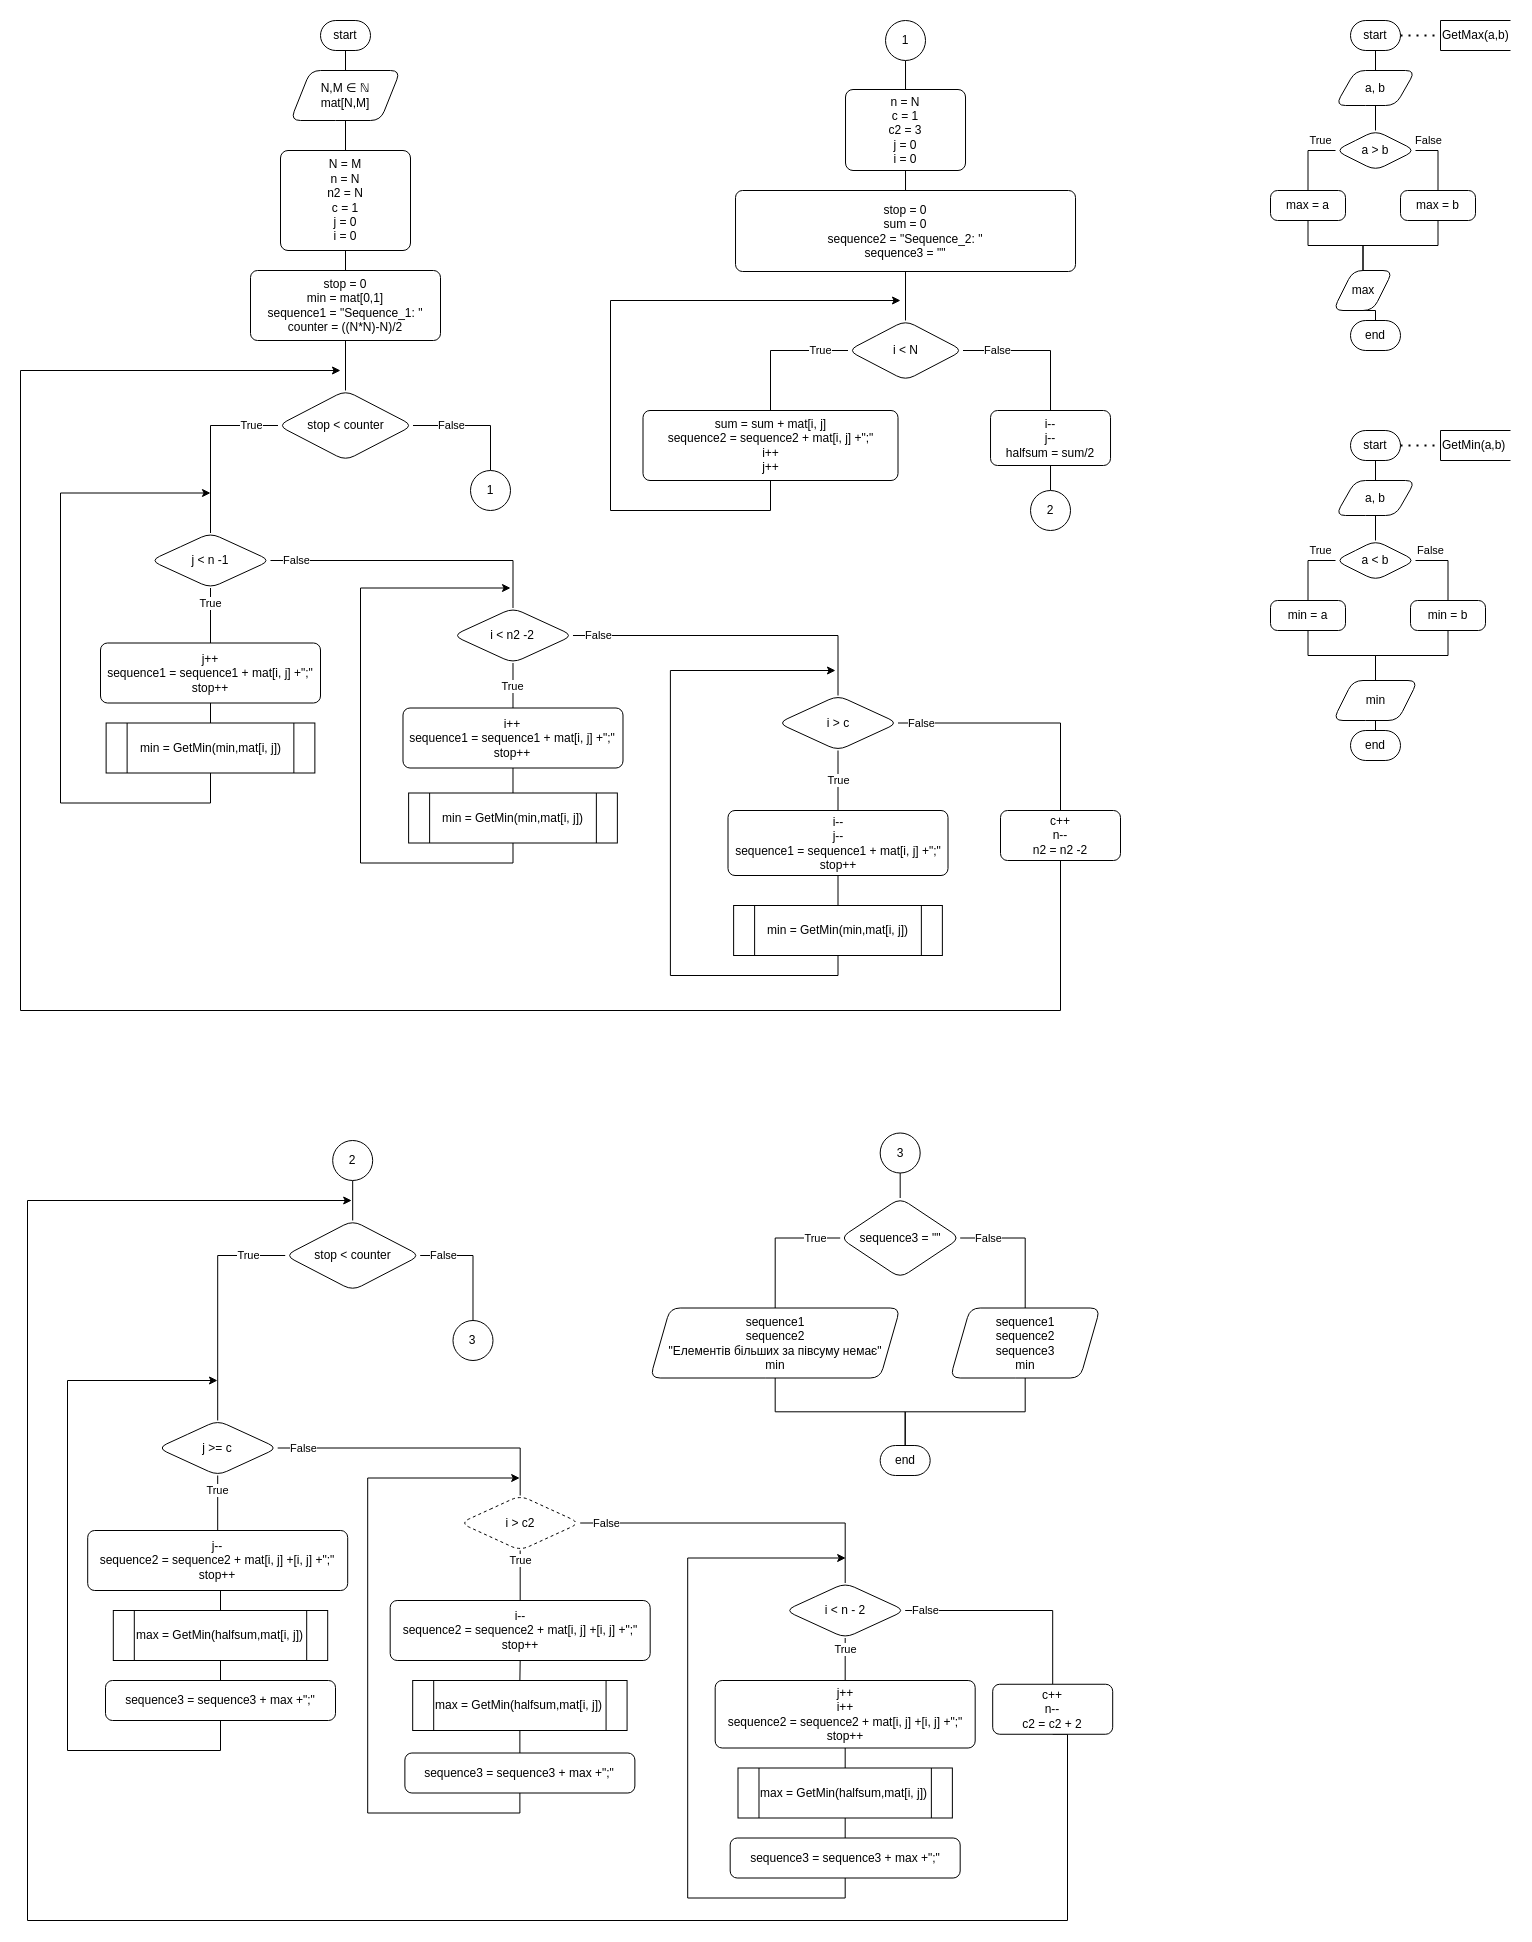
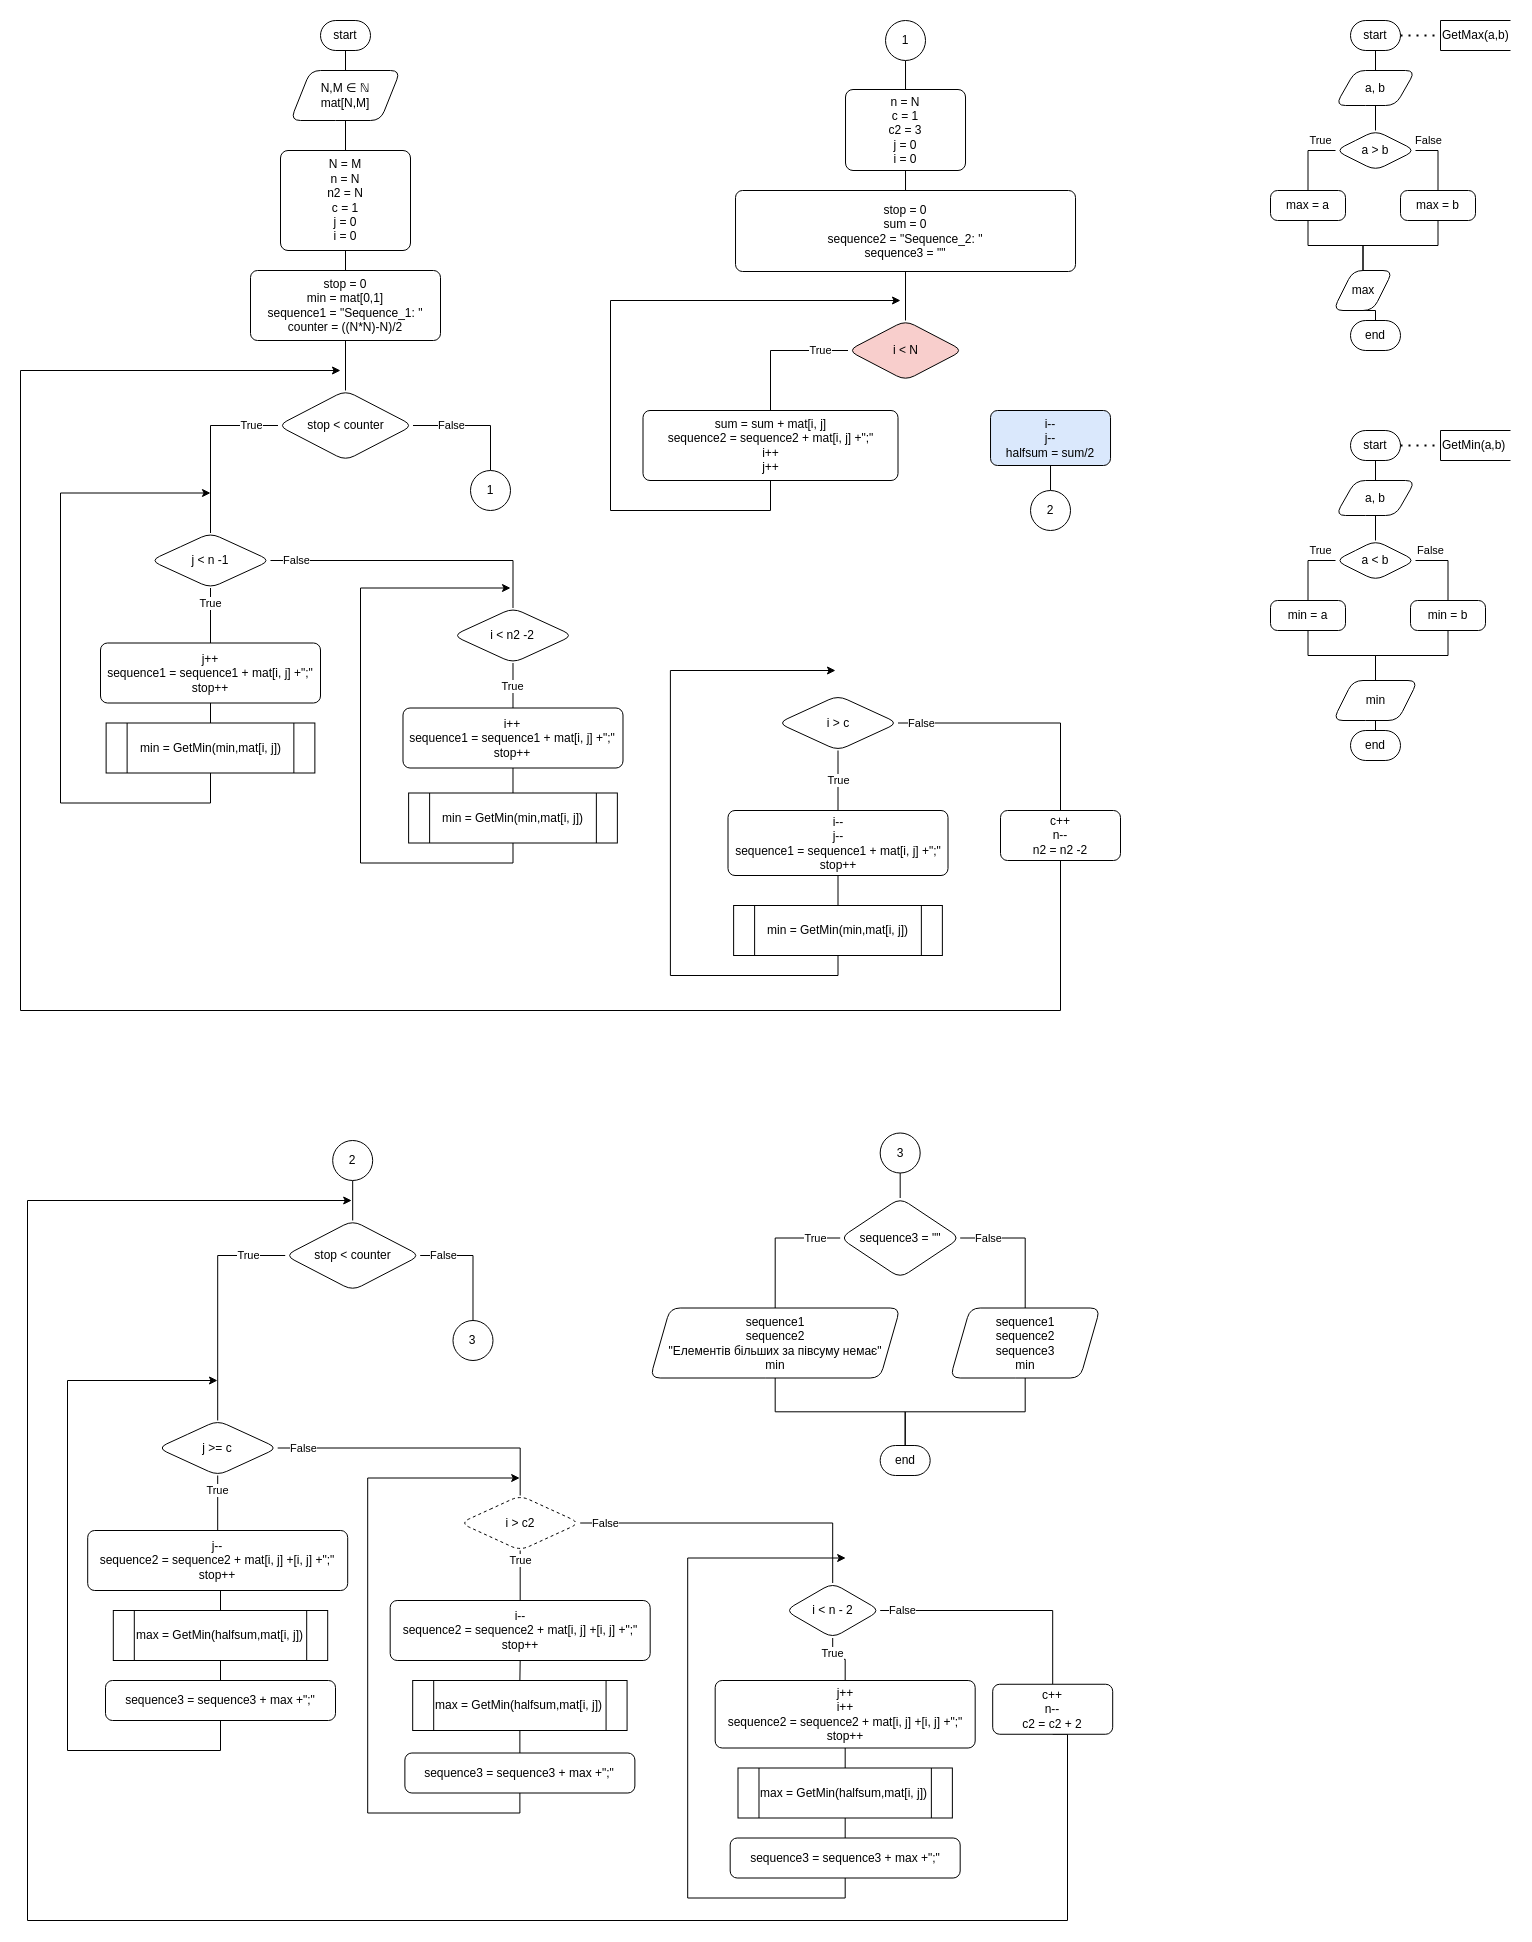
node "i < N": fillcolor #ffffff -> #f8cecc
edge "i < N" -- "i-- j-- halfsum = sum/2": removed, label "False"
node "i-- j-- halfsum = sum/2": fillcolor #ffffff -> #dae8fc
edge "i < n2 -2" -- "i > c": removed, label "False"
node "i < n - 2": size 120x55 -> 95x55
